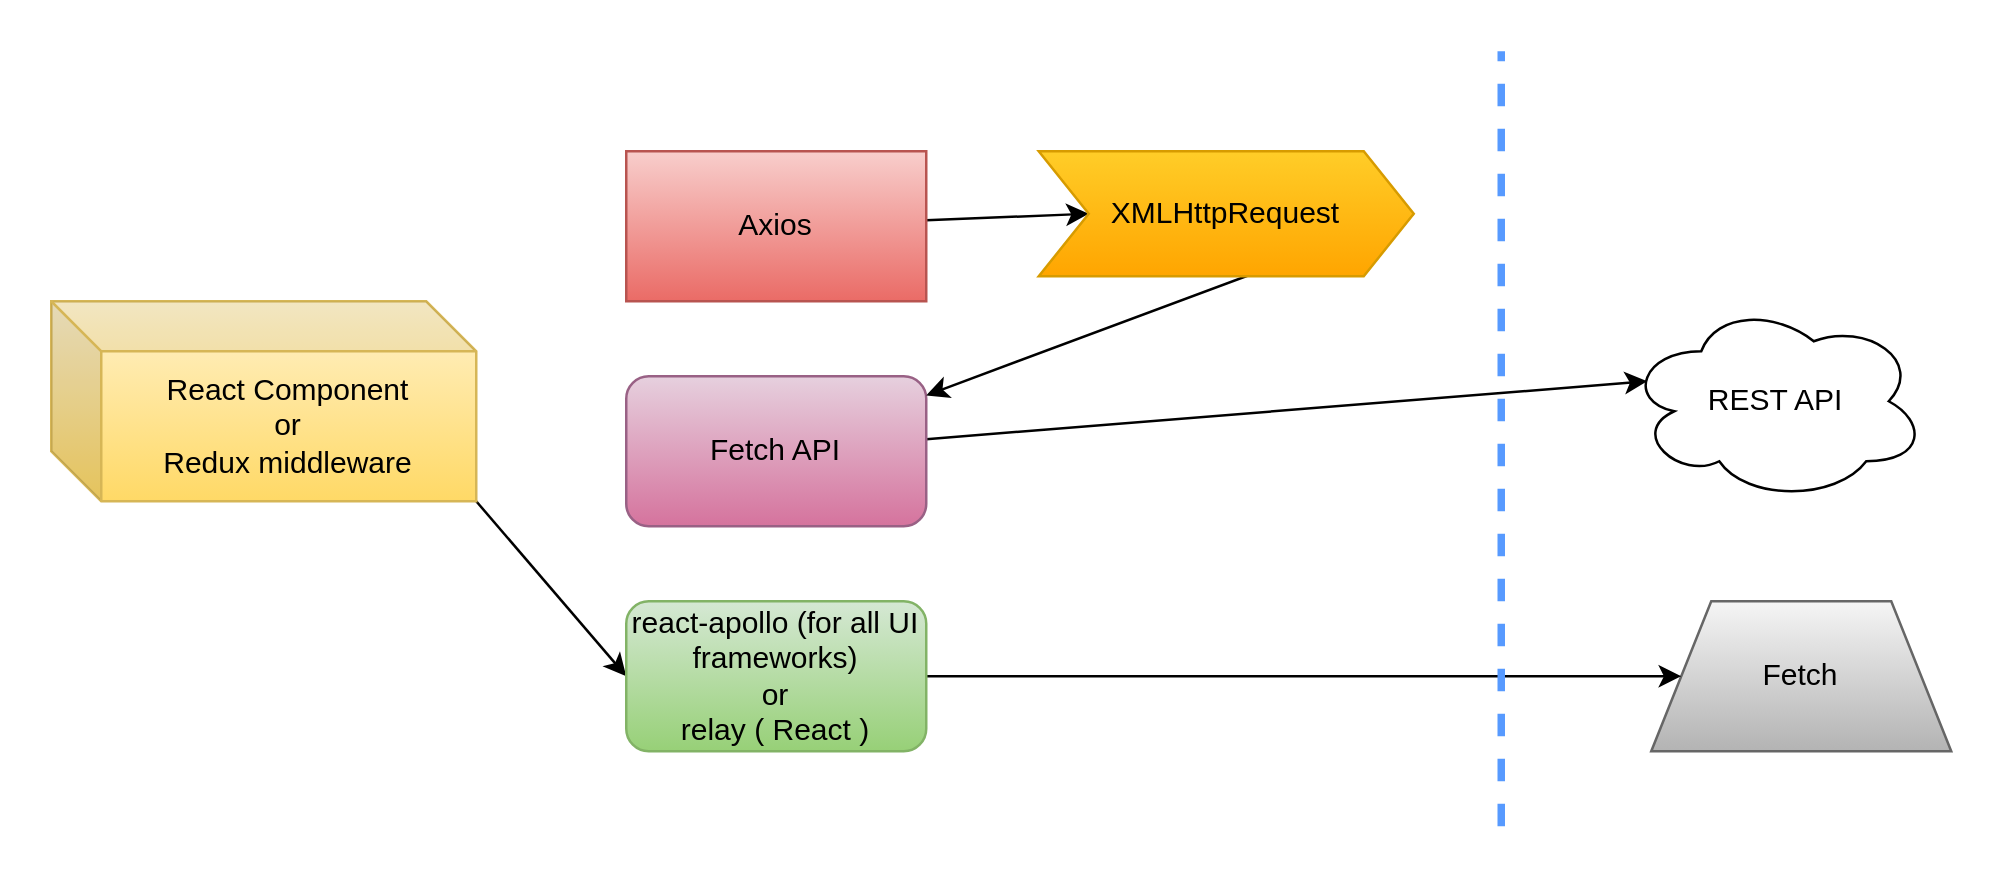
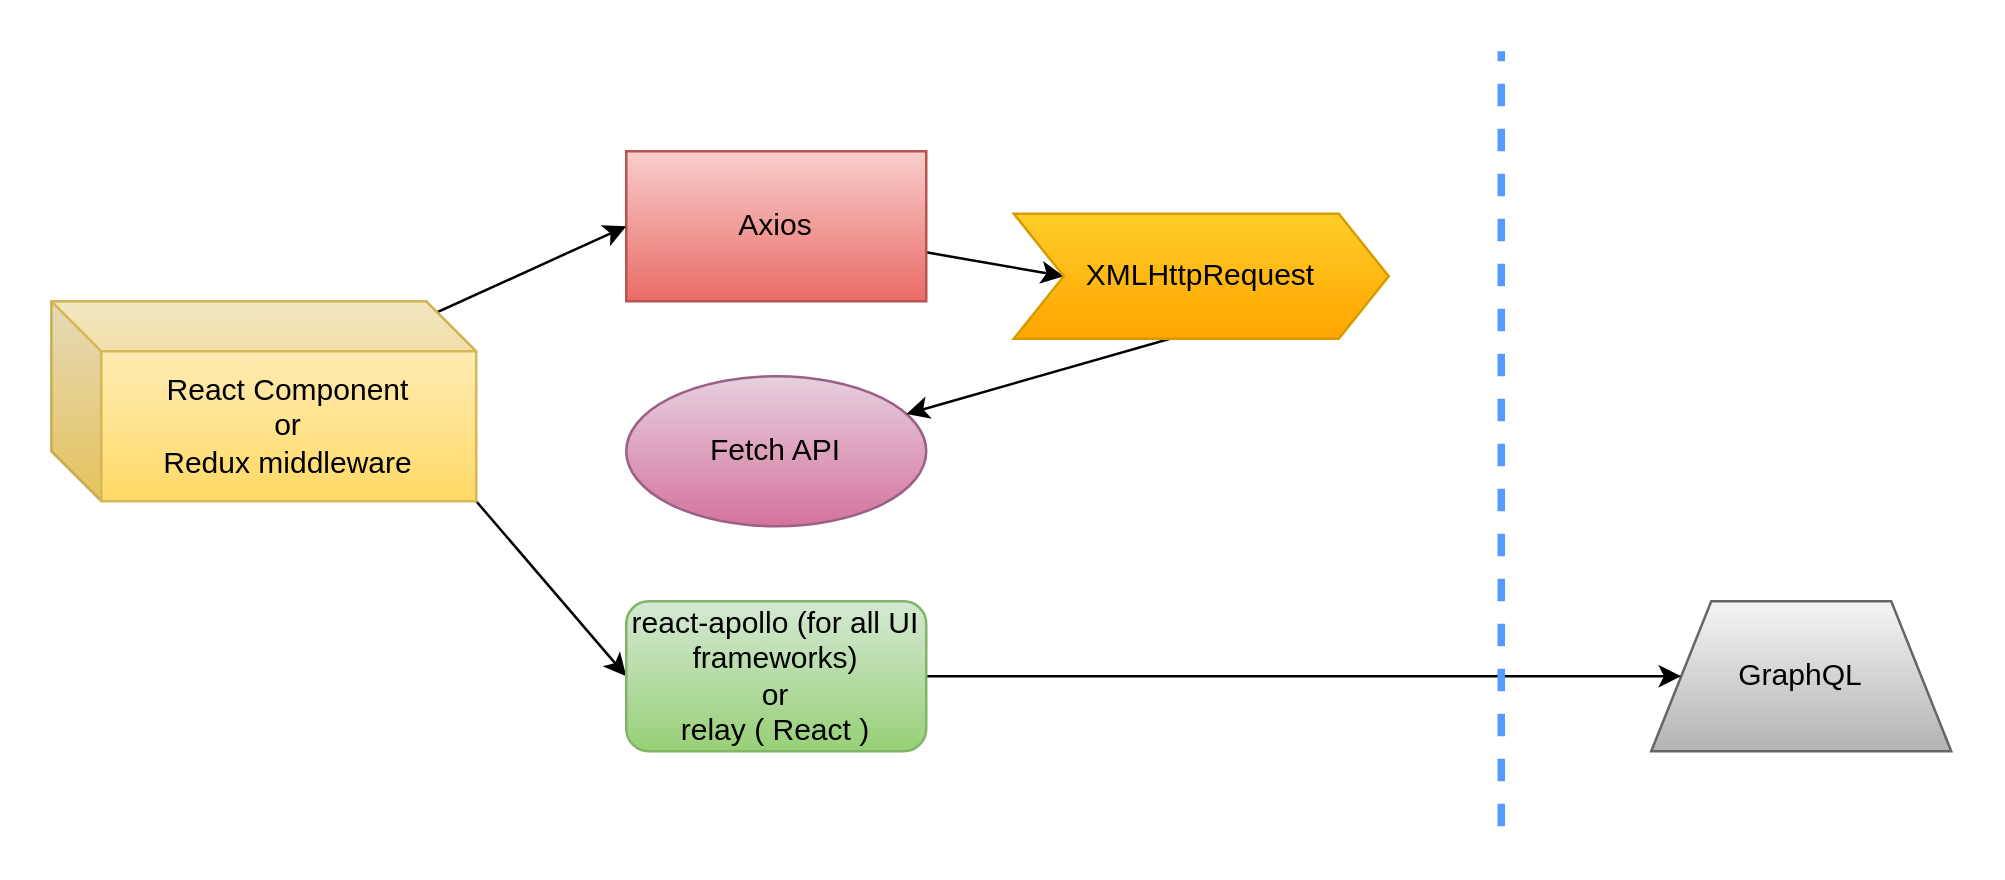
node "XMLHttpRequest": moved (1226, 214) -> (1201, 276)
edge "React Component or Redux middleware" -> "Axios": added
node "REST API": removed
edge "Fetch API" -> "REST API": removed
node "Fetch API": shape rounded rectangle -> ellipse
node "Fetch": label "Fetch" -> "GraphQL"
